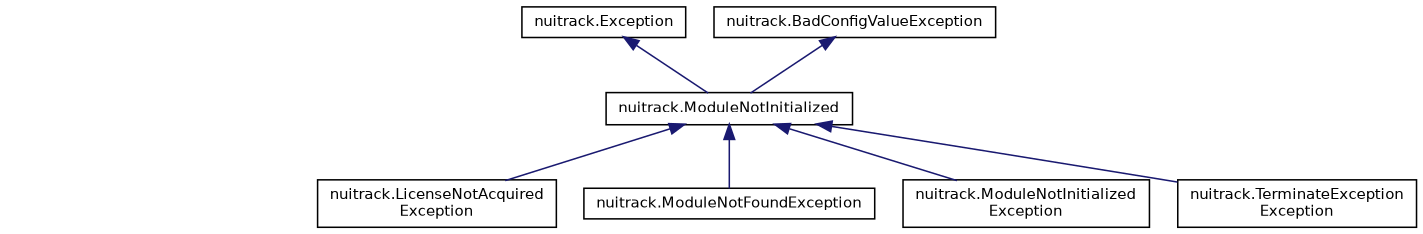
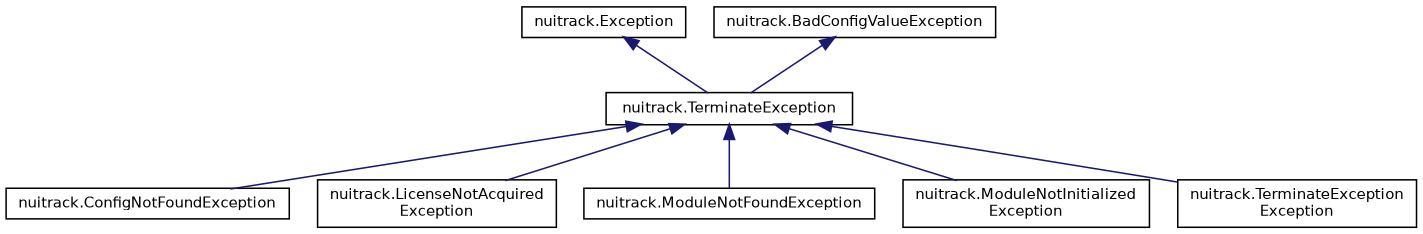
node "nuitrack.ModuleNotInitialized": label "nuitrack.ModuleNotInitialized" -> "nuitrack.TerminateException"
node "nuitrack.ConfigNotFoundException": added
